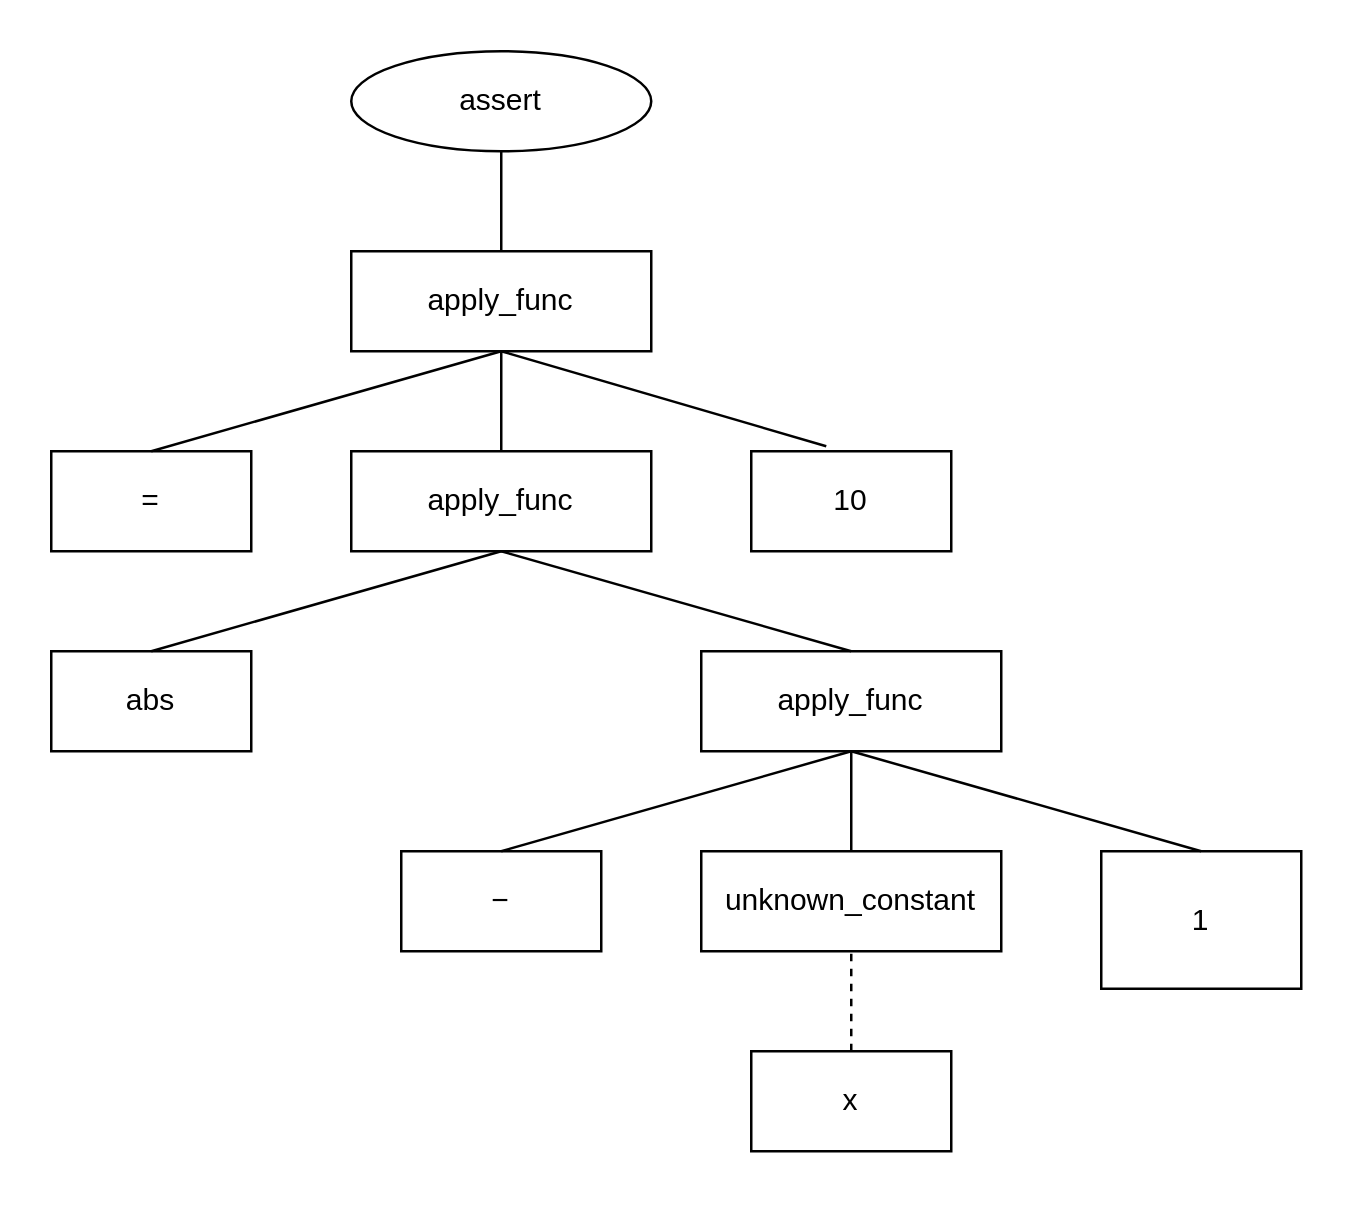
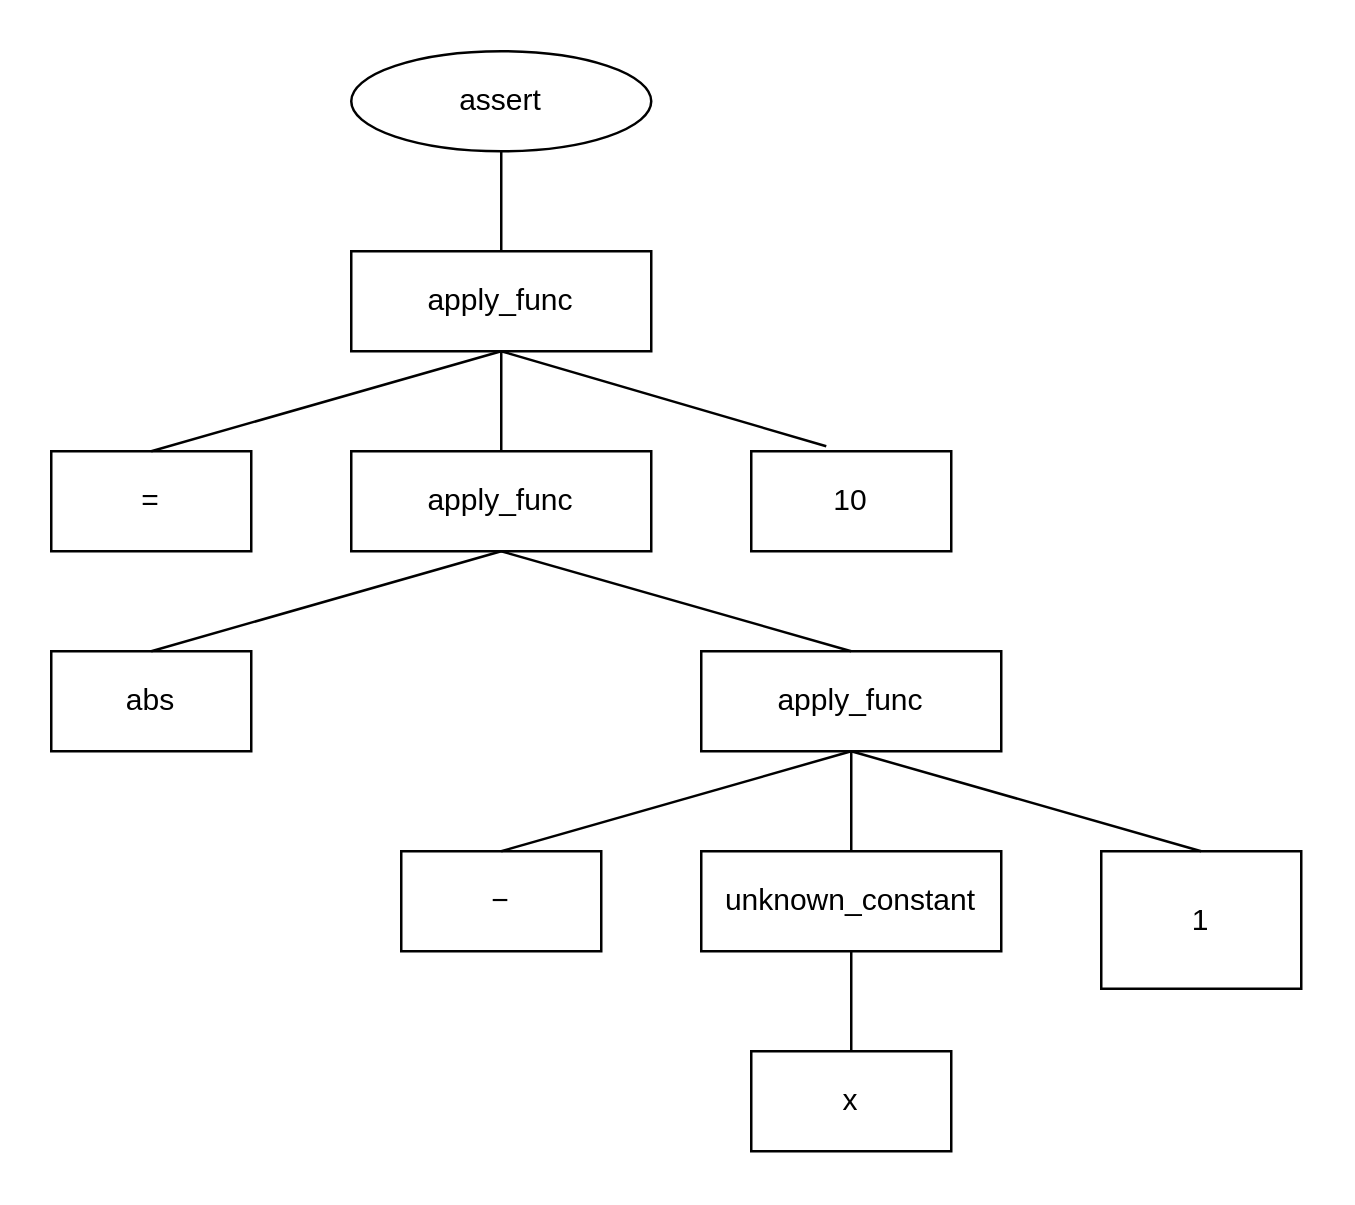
edge "unknown_constant" -- "x": style dashed -> solid
